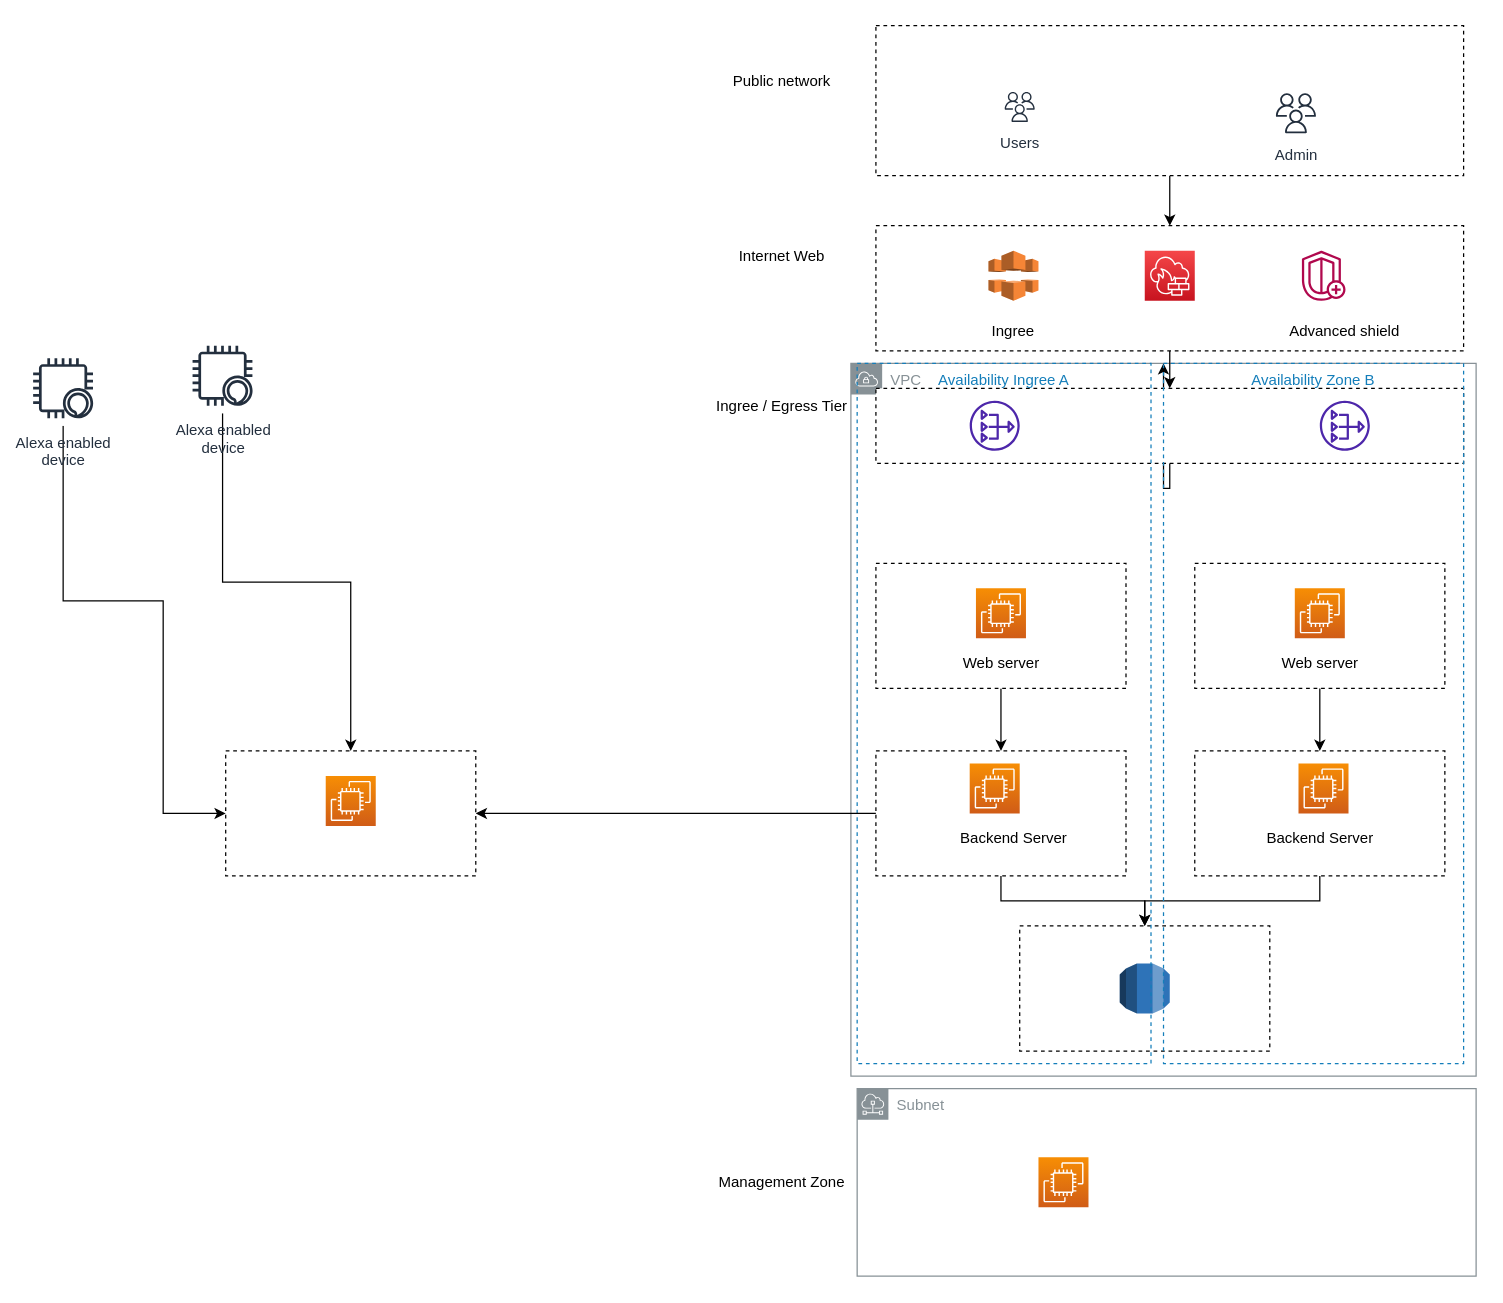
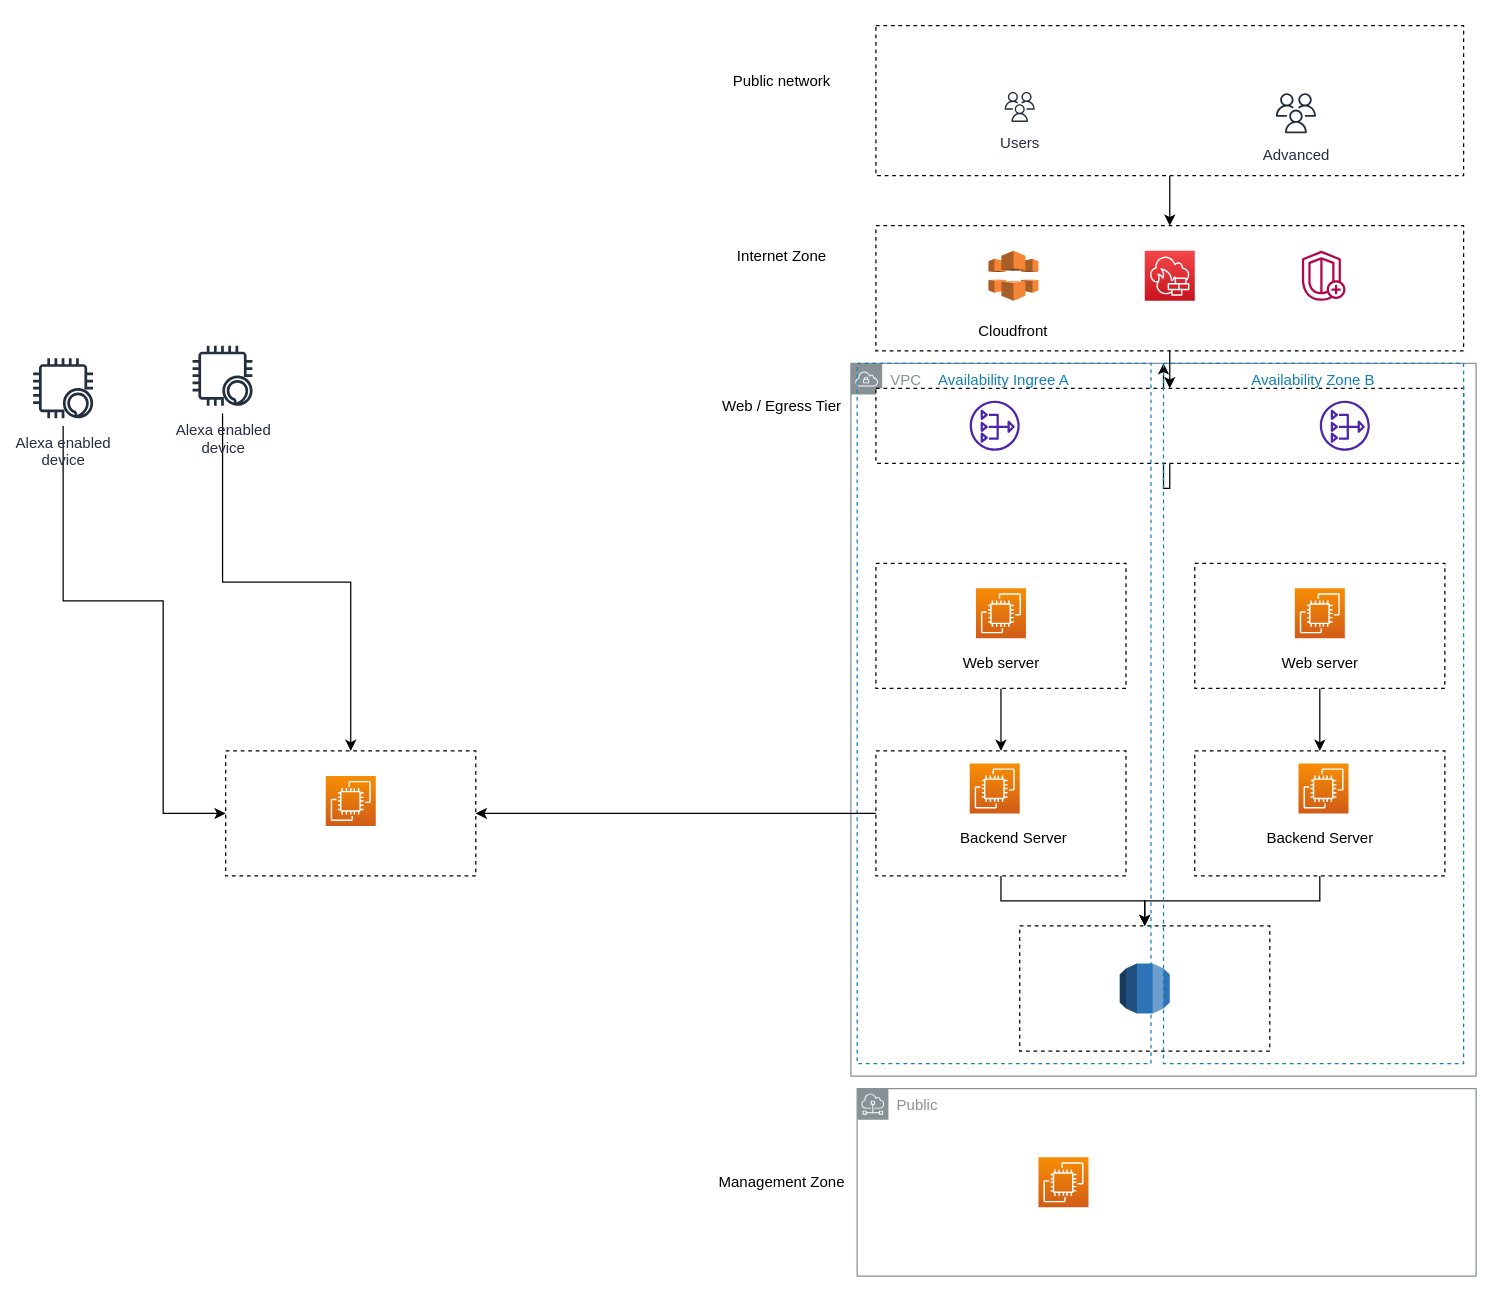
node "Admin": label "Admin" -> "Advanced"
node "Internet Web": label "Internet Web" -> "Internet Zone"
node "Ingree": label "Ingree" -> "Cloudfront"
node "Advanced shield": removed
node "Ingree / Egress Tier": label "Ingree / Egress Tier" -> "Web / Egress Tier"
node "Subnet": label "Subnet" -> "Public"
